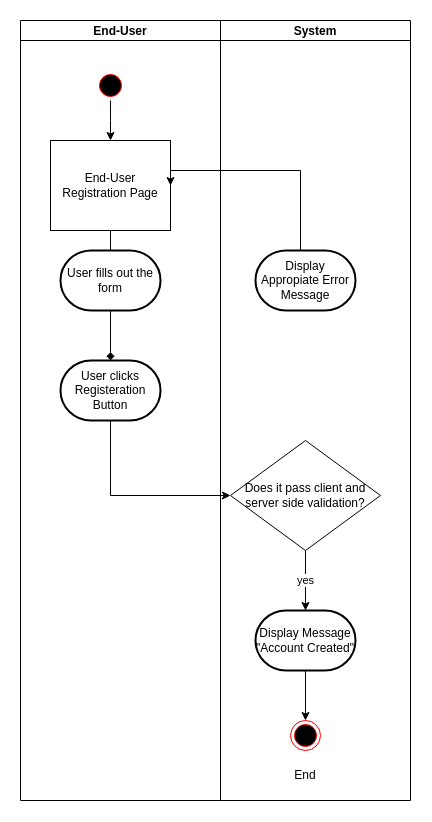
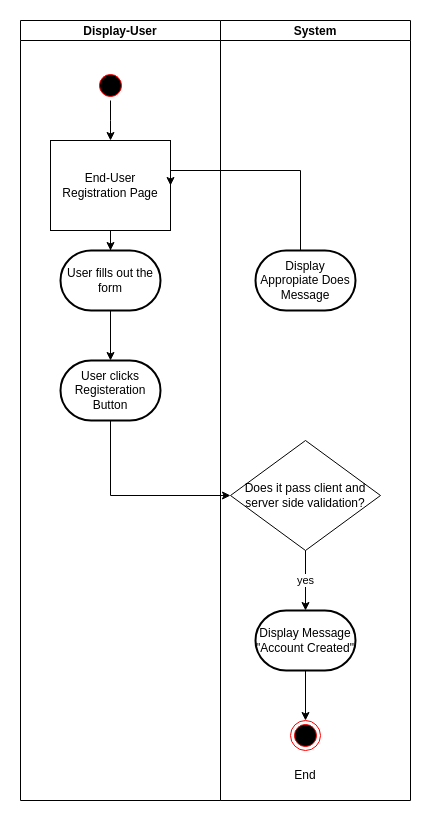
node "End-User": label "End-User" -> "Display-User"
edge "End-User Registration Page" -- "User fills out the form": arrowhead none -> classic
node "Display Appropiate Error Message": label "Display Appropiate Error Message" -> "Display Appropiate Does Message"
edge "User fills out the form" -> "User clicks Registeration Button": arrowhead diamond -> classic
